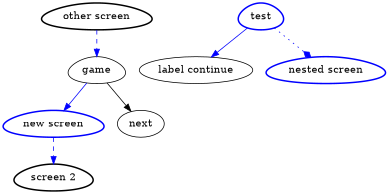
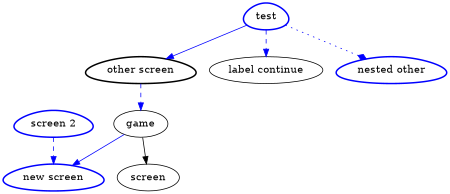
edge "test" -> "label continue": style solid -> dashed
edge "test" -> "other screen": added
node "game": shape egg -> ellipse
node "nested screen": label "nested screen" -> "nested other"
node "next": label "next" -> "screen"
edge "new screen" -> "screen 2": reversed
node "screen 2": color black -> blue
